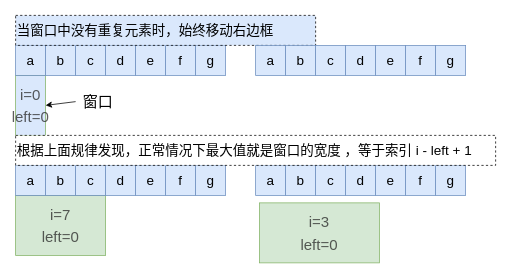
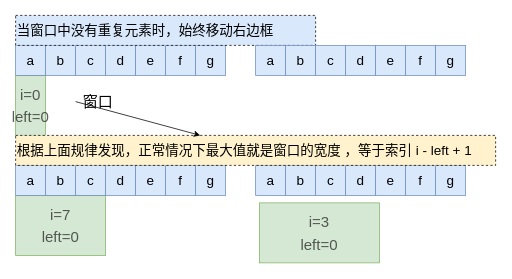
edge "窗口" -> "i=0 left=0": now "窗口" -> "根据上面规律发现，正常情况下最大值就是窗口的宽度 ，等于索引 i - left + 1"
node "i=0 left=0": fillcolor #dae8fc -> #d5e8d4
node "根据上面规律发现，正常情况下最大值就是窗口的宽度 ，等于索引 i - left + 1": fillcolor #ffffff -> #fff2cc
